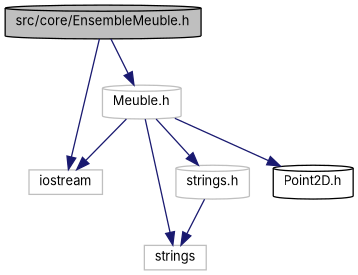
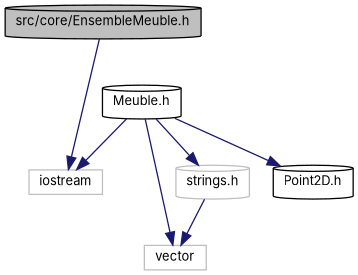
edge "src/core/EnsembleMeuble.h" -> "Meuble.h": removed
node "Meuble.h": color grey75 -> black
node "strings": label "strings" -> "vector"
